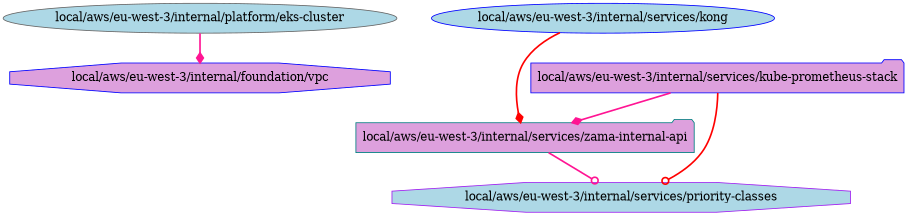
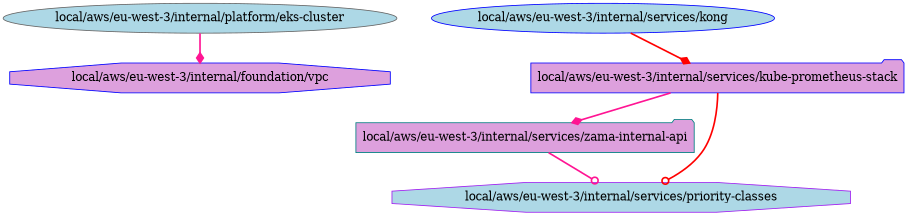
edge "local/aws/eu-west-3/internal/services/kong" -> "local/aws/eu-west-3/internal/services/zama-internal-api": now "local/aws/eu-west-3/internal/services/kong" -> "local/aws/eu-west-3/internal/services/kube-prometheus-stack"
